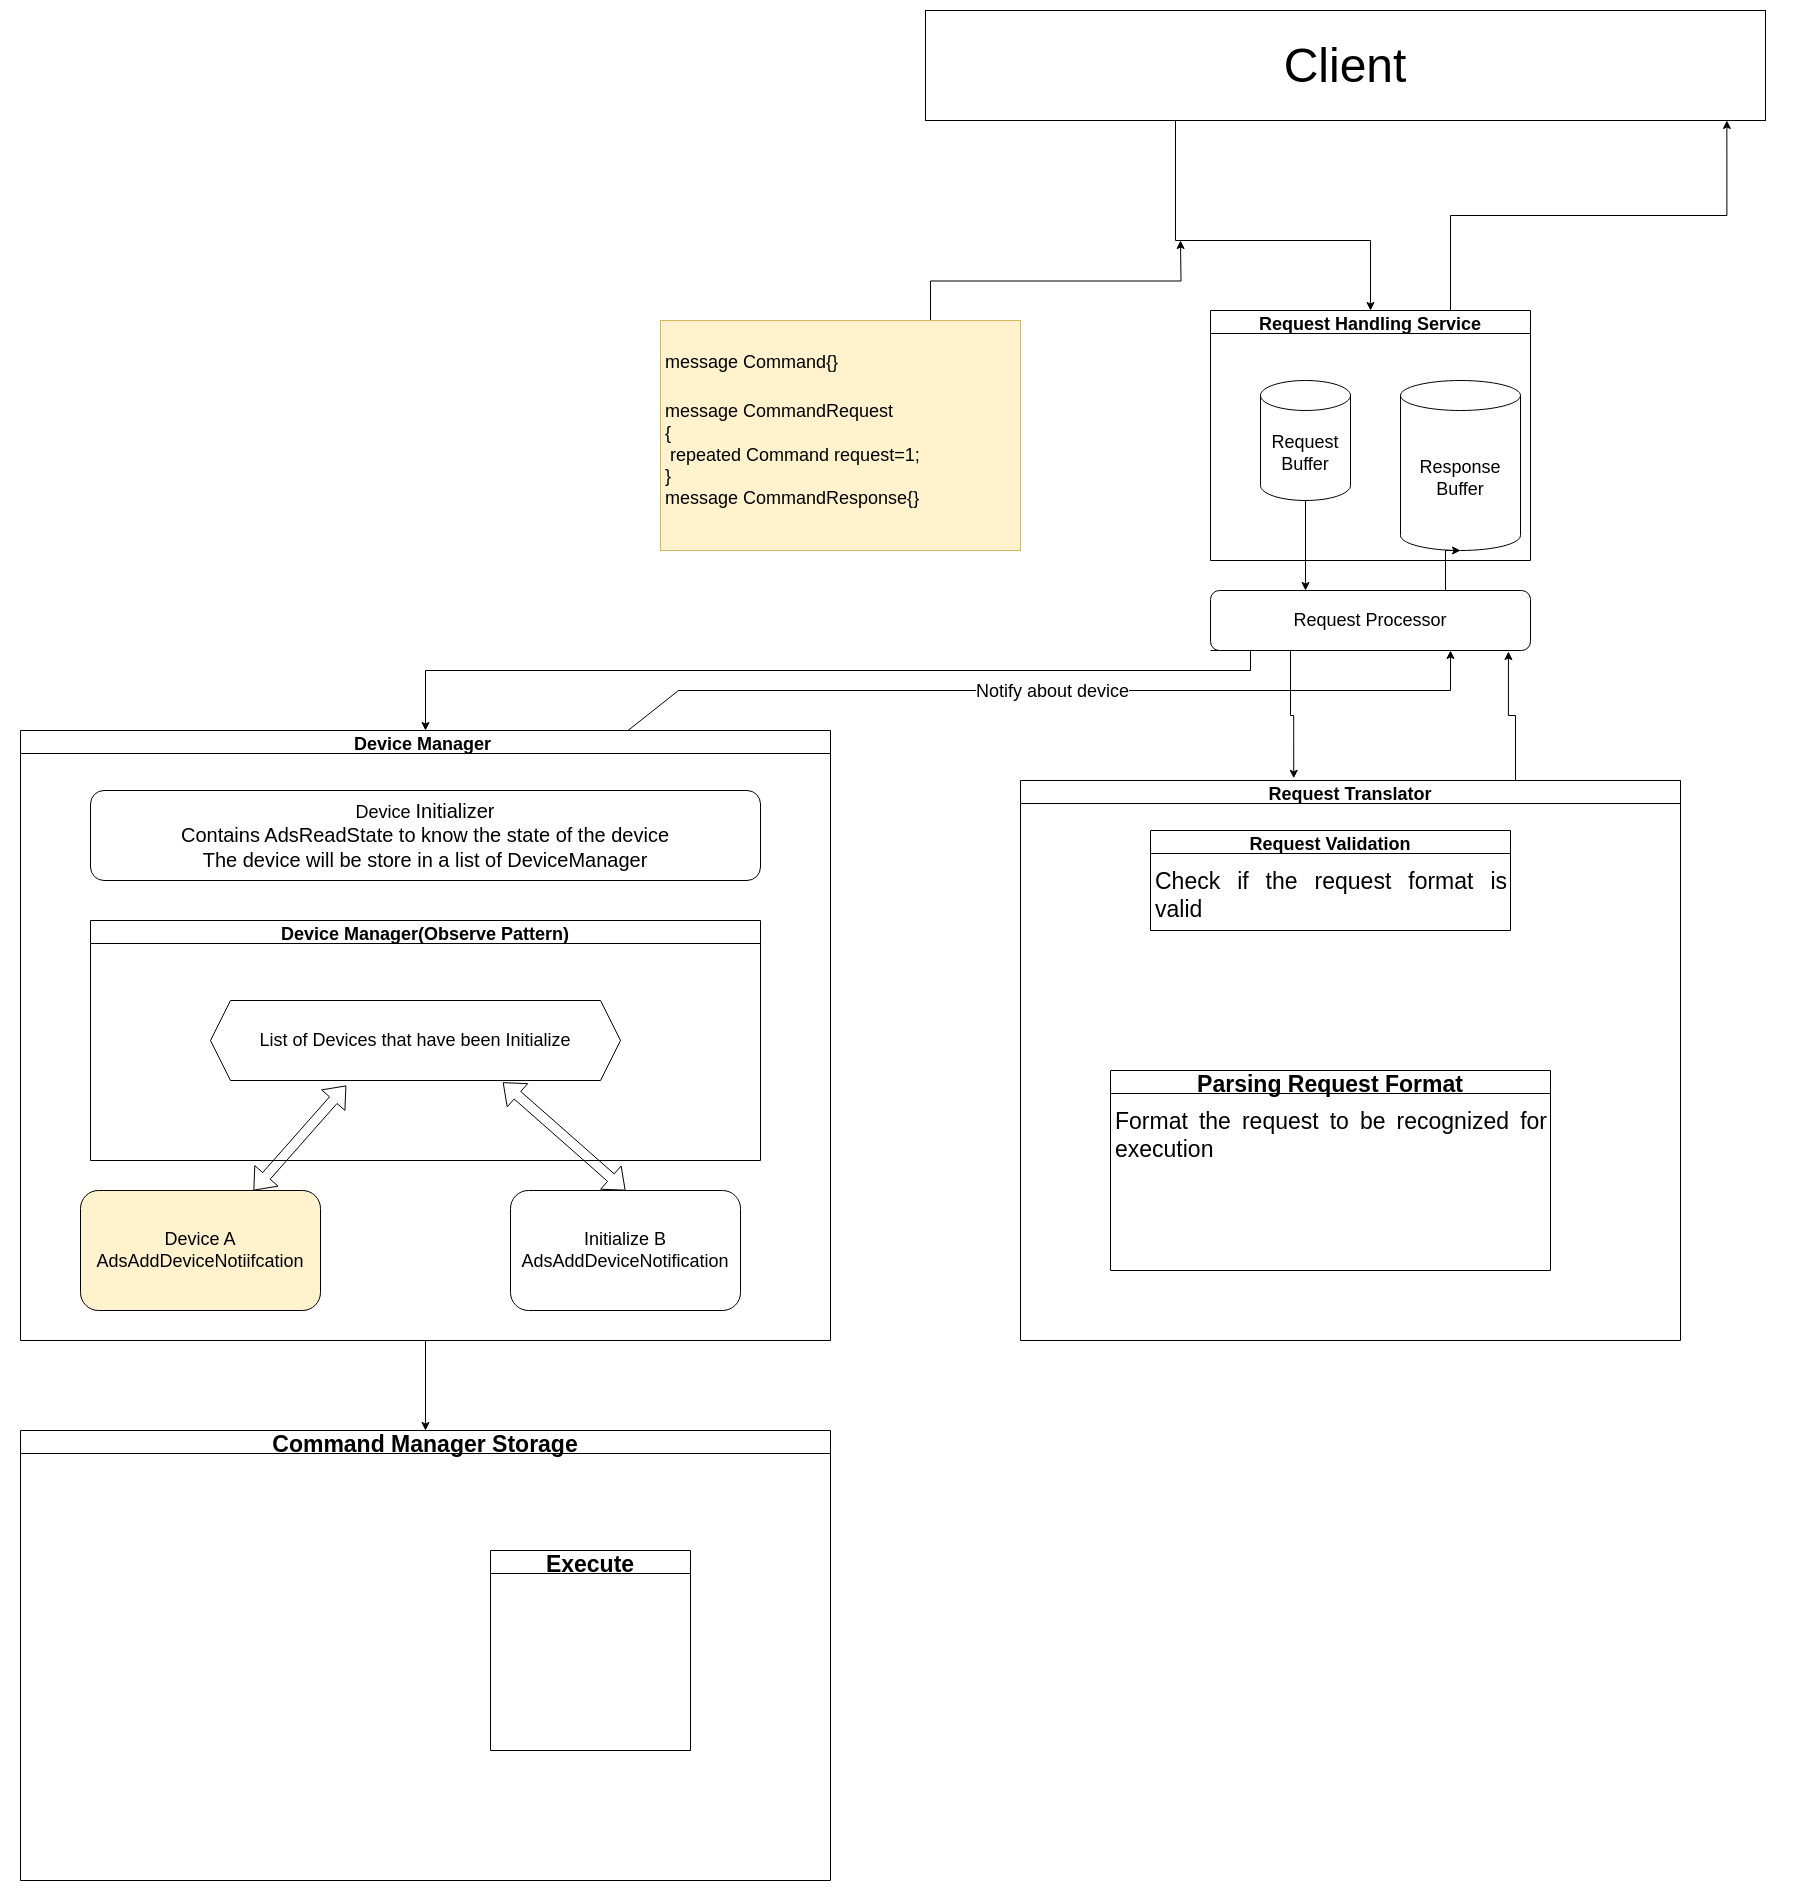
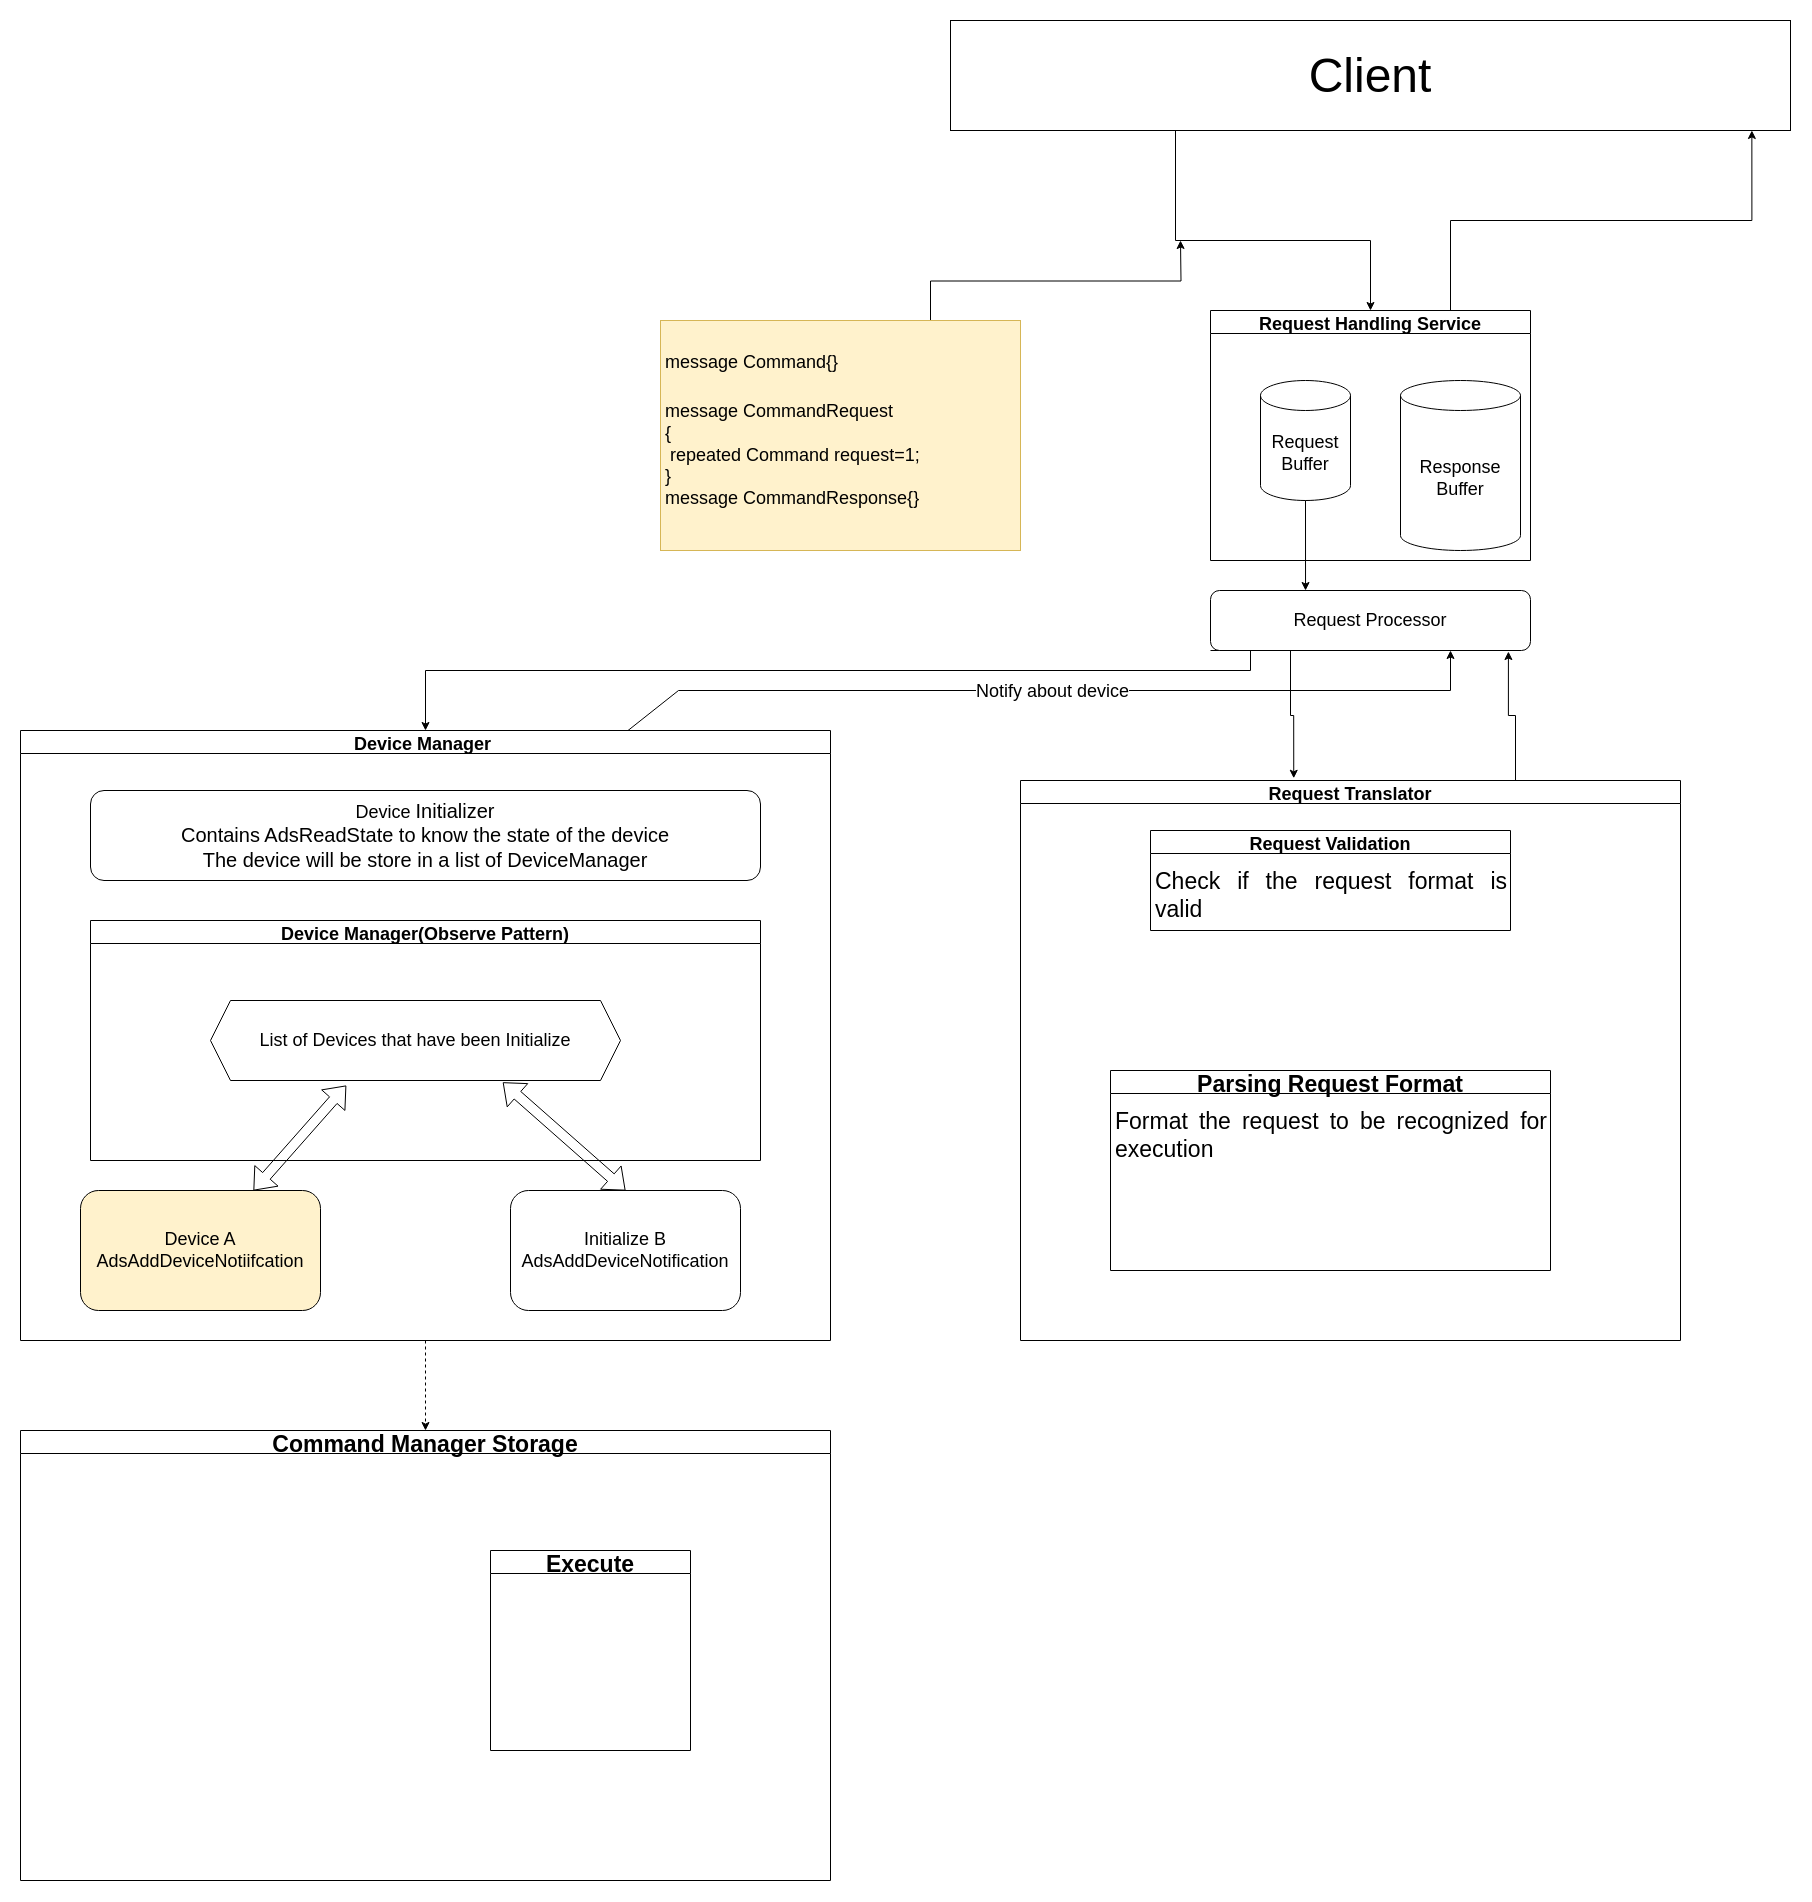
node "Client": moved (1346, 66) -> (1371, 76)
edge "Request Processor" -> "Response Buffer": removed
edge "Device Manager" -> "Command Manager Storage": style solid -> dashed
